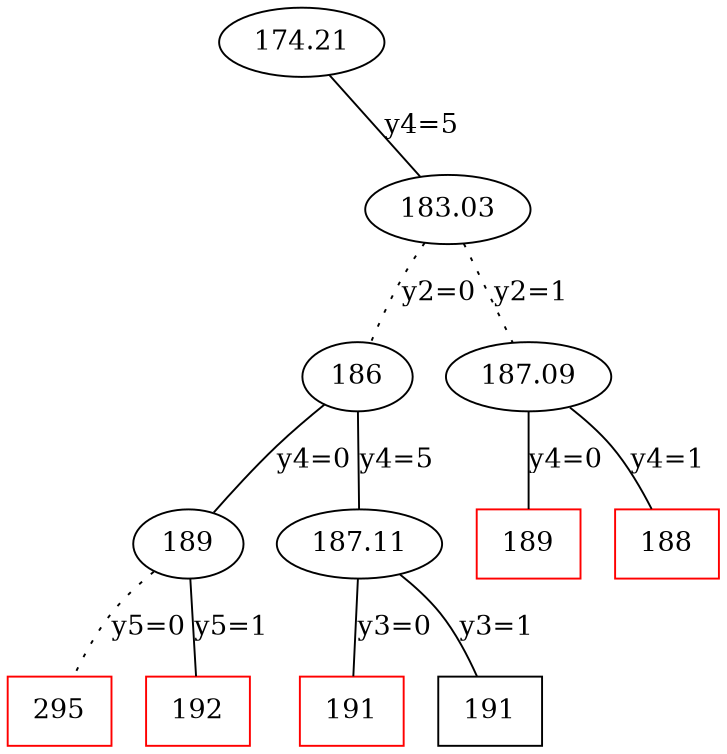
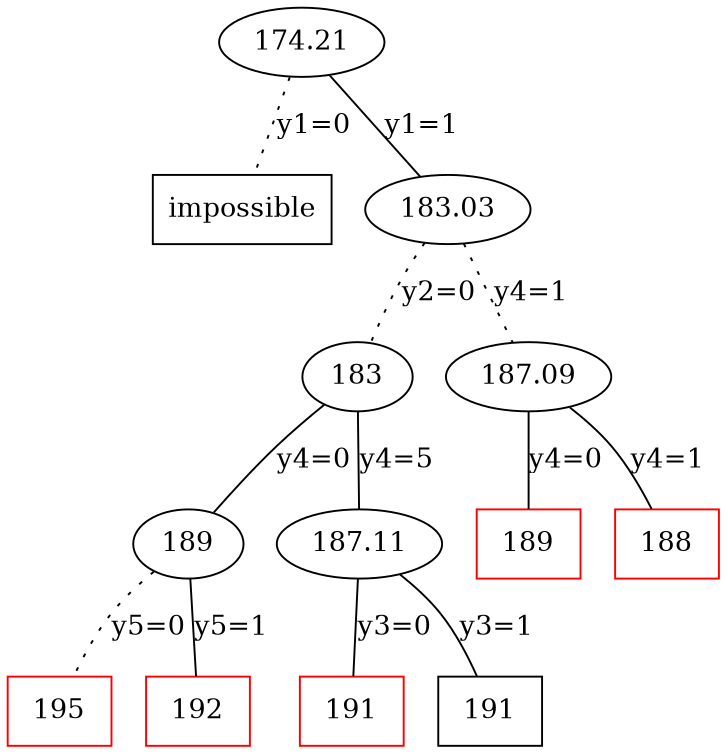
edge "174.21" -- "183.03": label "y4=5" -> "y1=1"
node "impossible": added
edge "183.03" -- "187.09": label "y2=1" -> "y4=1"
node "186": label "186" -> "183"
node "295": label "295" -> "195"
